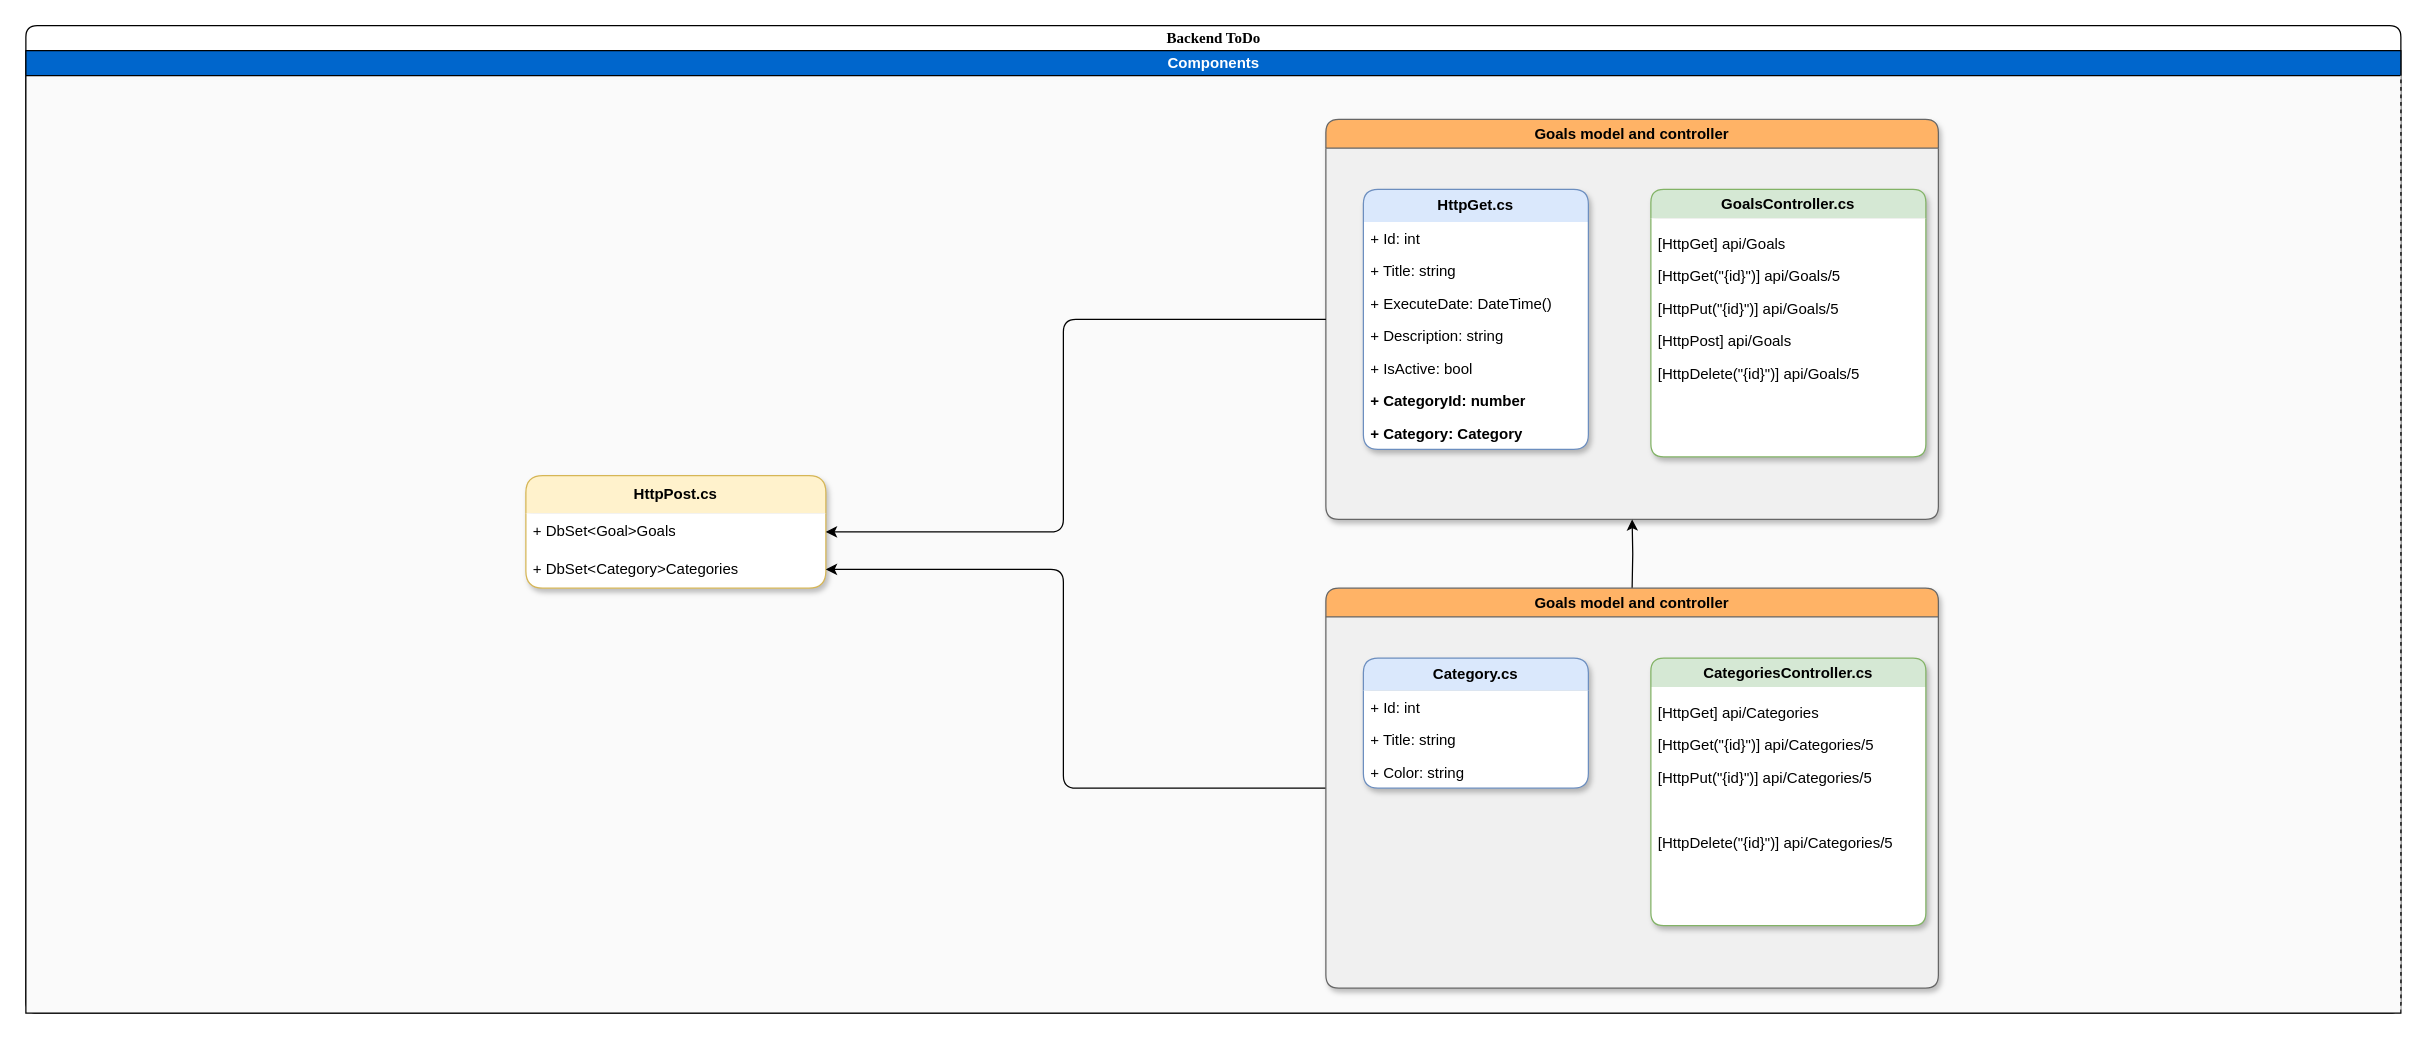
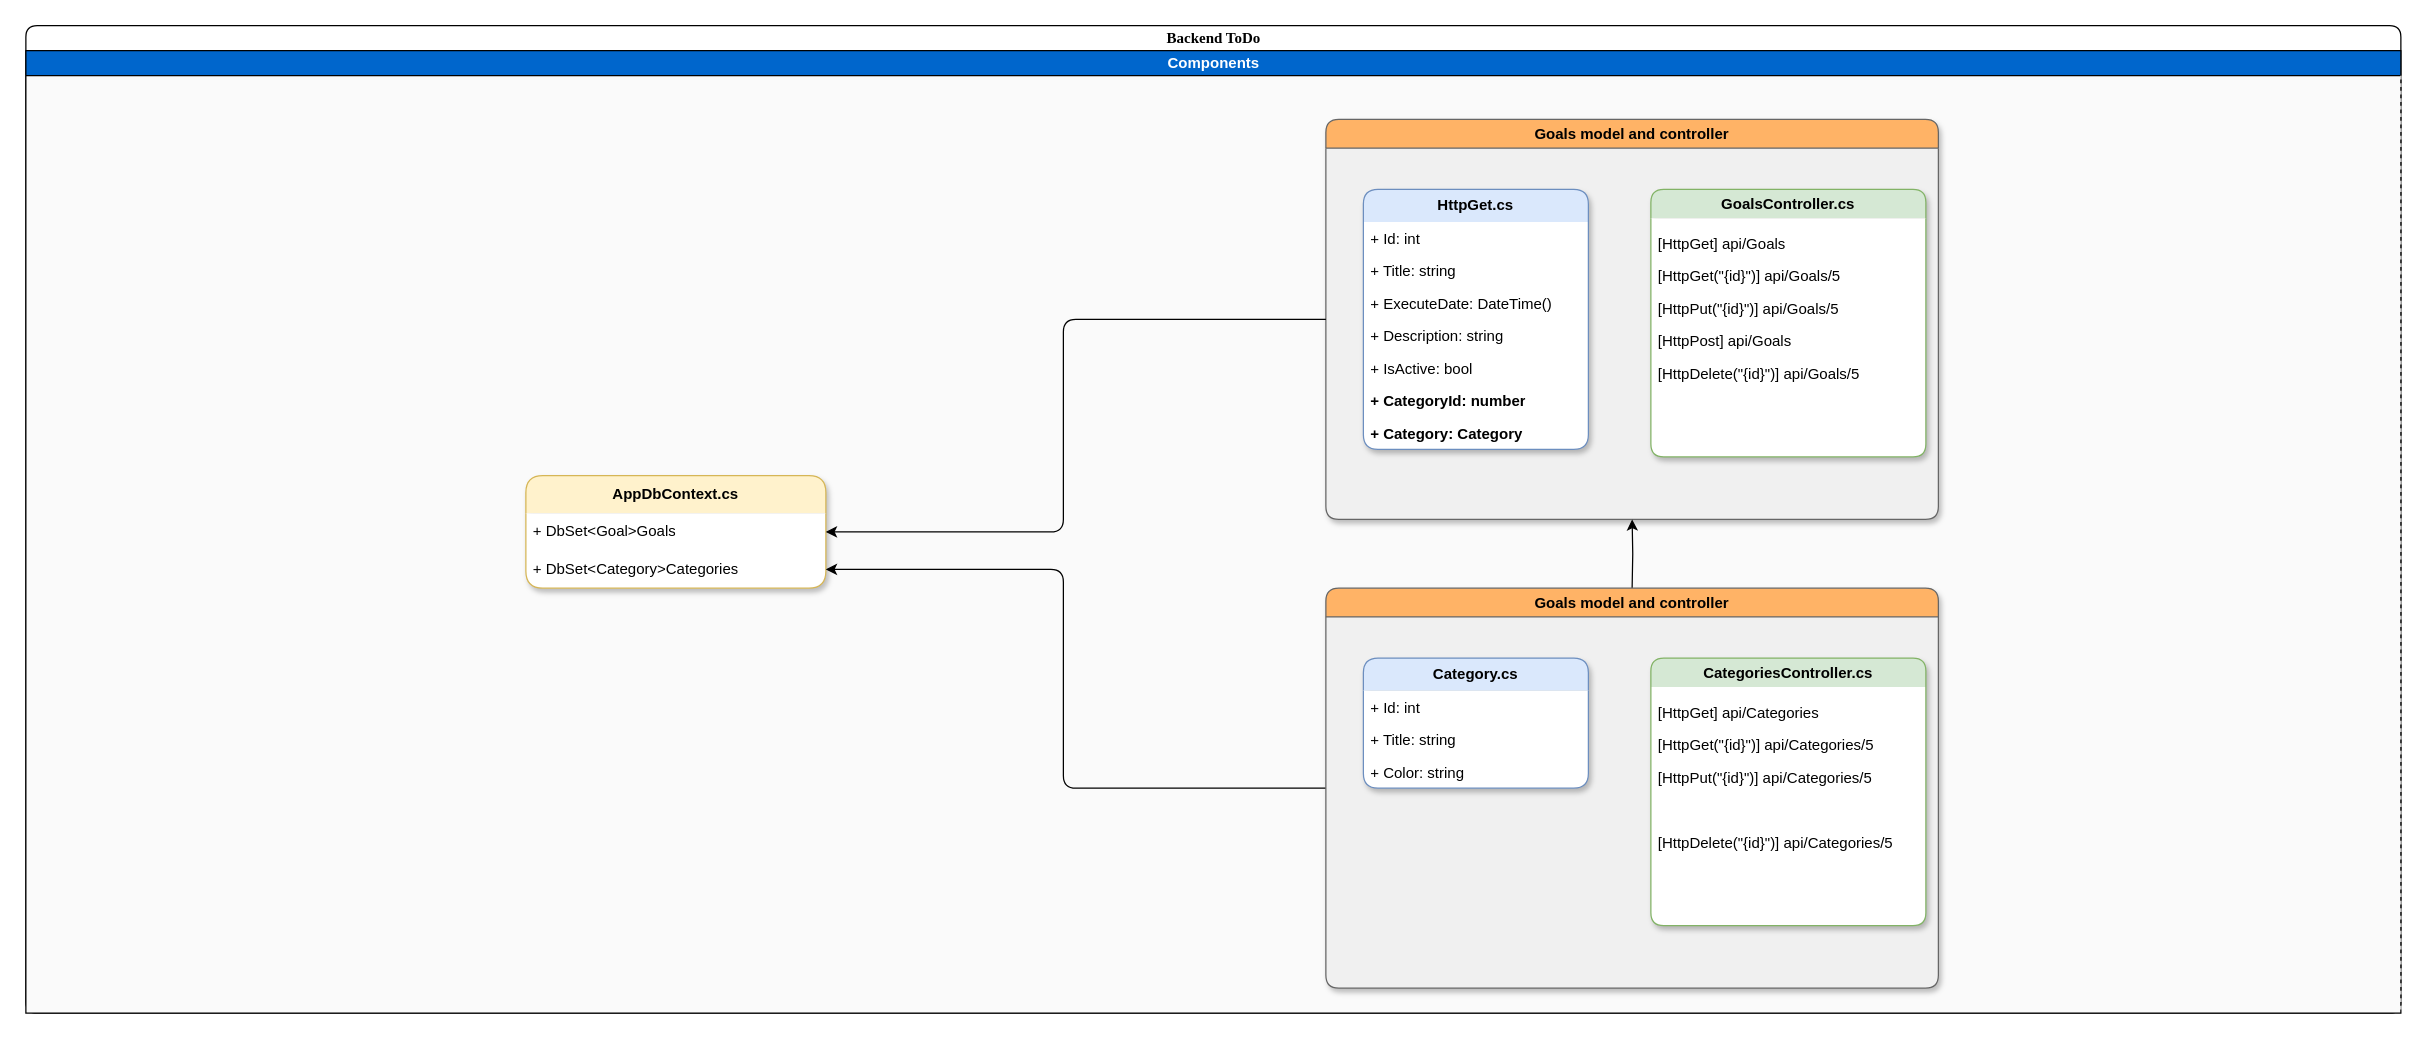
node "HttpPost.cs": label "HttpPost.cs" -> "AppDbContext.cs"
